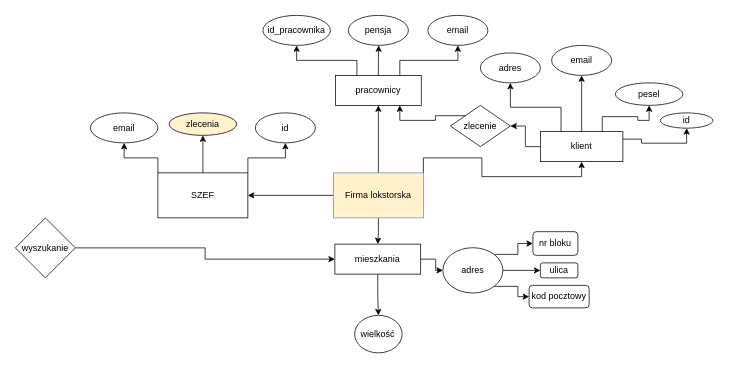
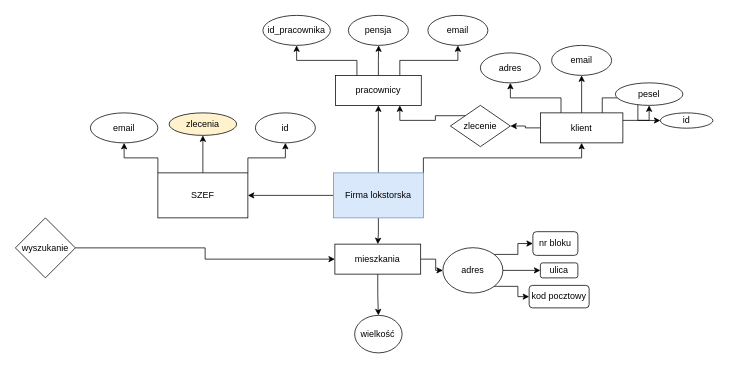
node "klient": moved (582, 147) -> (582, 128)
node "Firma lokstorska": fillcolor #fff2cc -> #dae8fc
